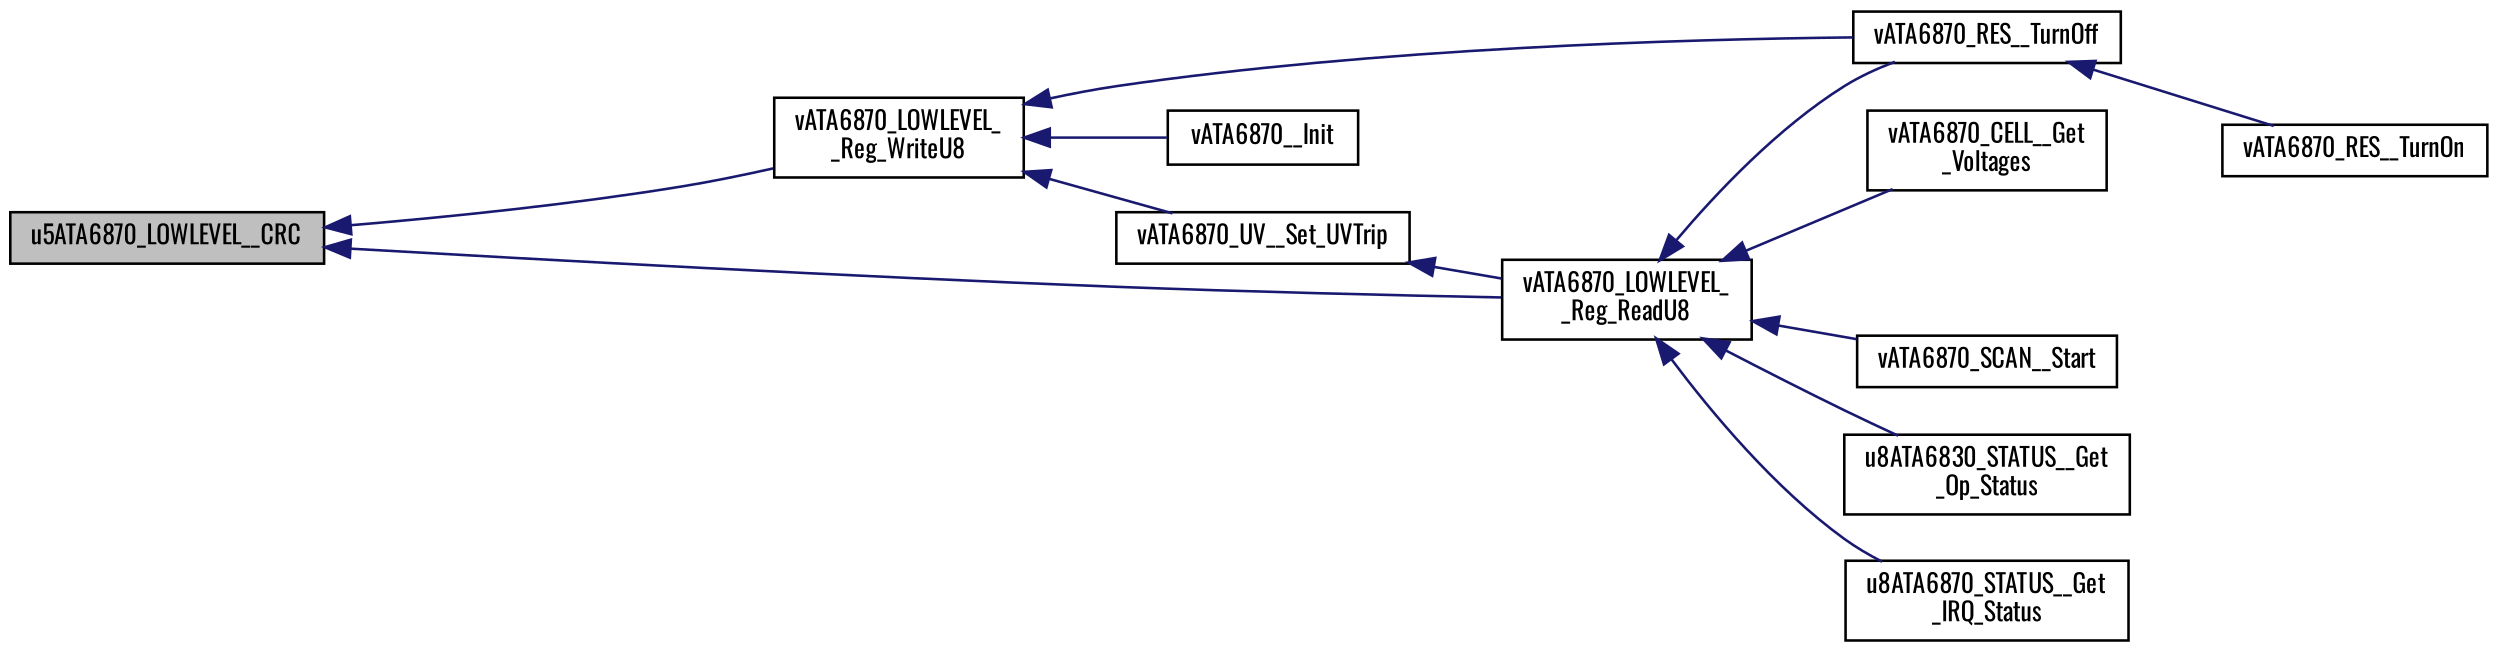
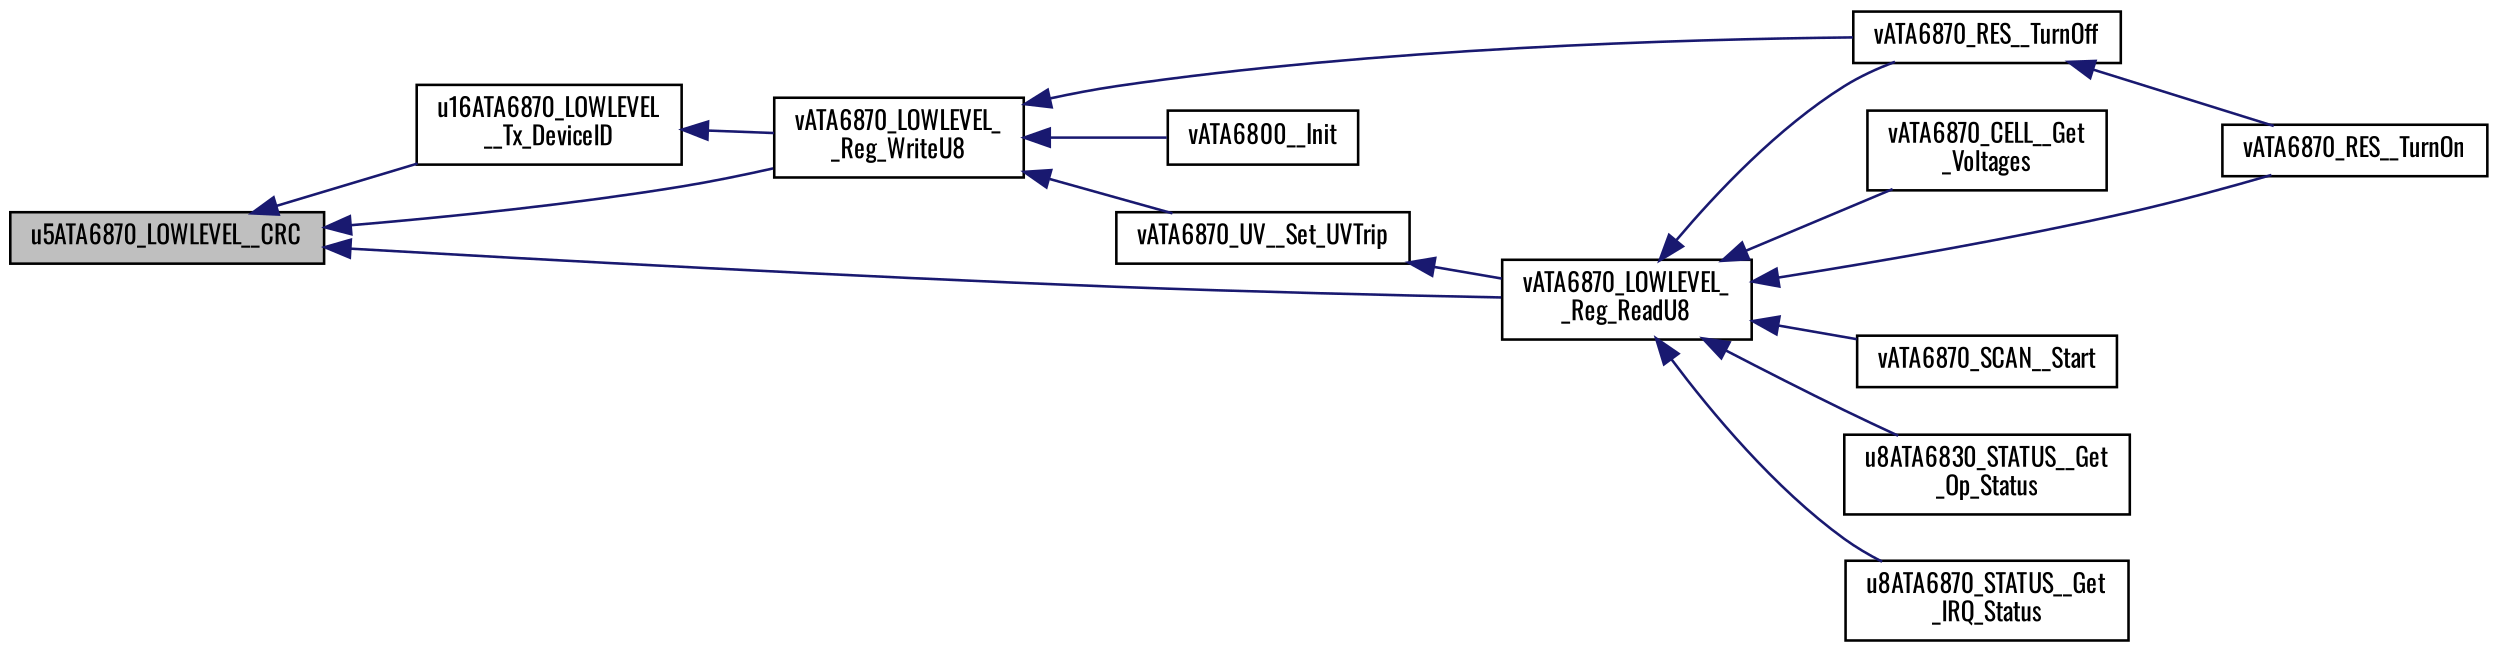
node "u16ATA6870_LOWLEVEL __Tx_DeviceID": added
node "vATA6870__Init": label "vATA6870__Init" -> "vATA6800__Init"
edge "vATA6870_RES__TurnOn" -> "vATA6870_LOWLEVEL_ _Reg_ReadU8": added
